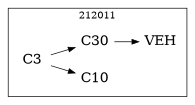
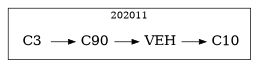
cluster "212011": label "212011" -> "202011"
node "C30": label "C30" -> "C90"
edge "C3" -> "C10": now "VEH" -> "C10"
